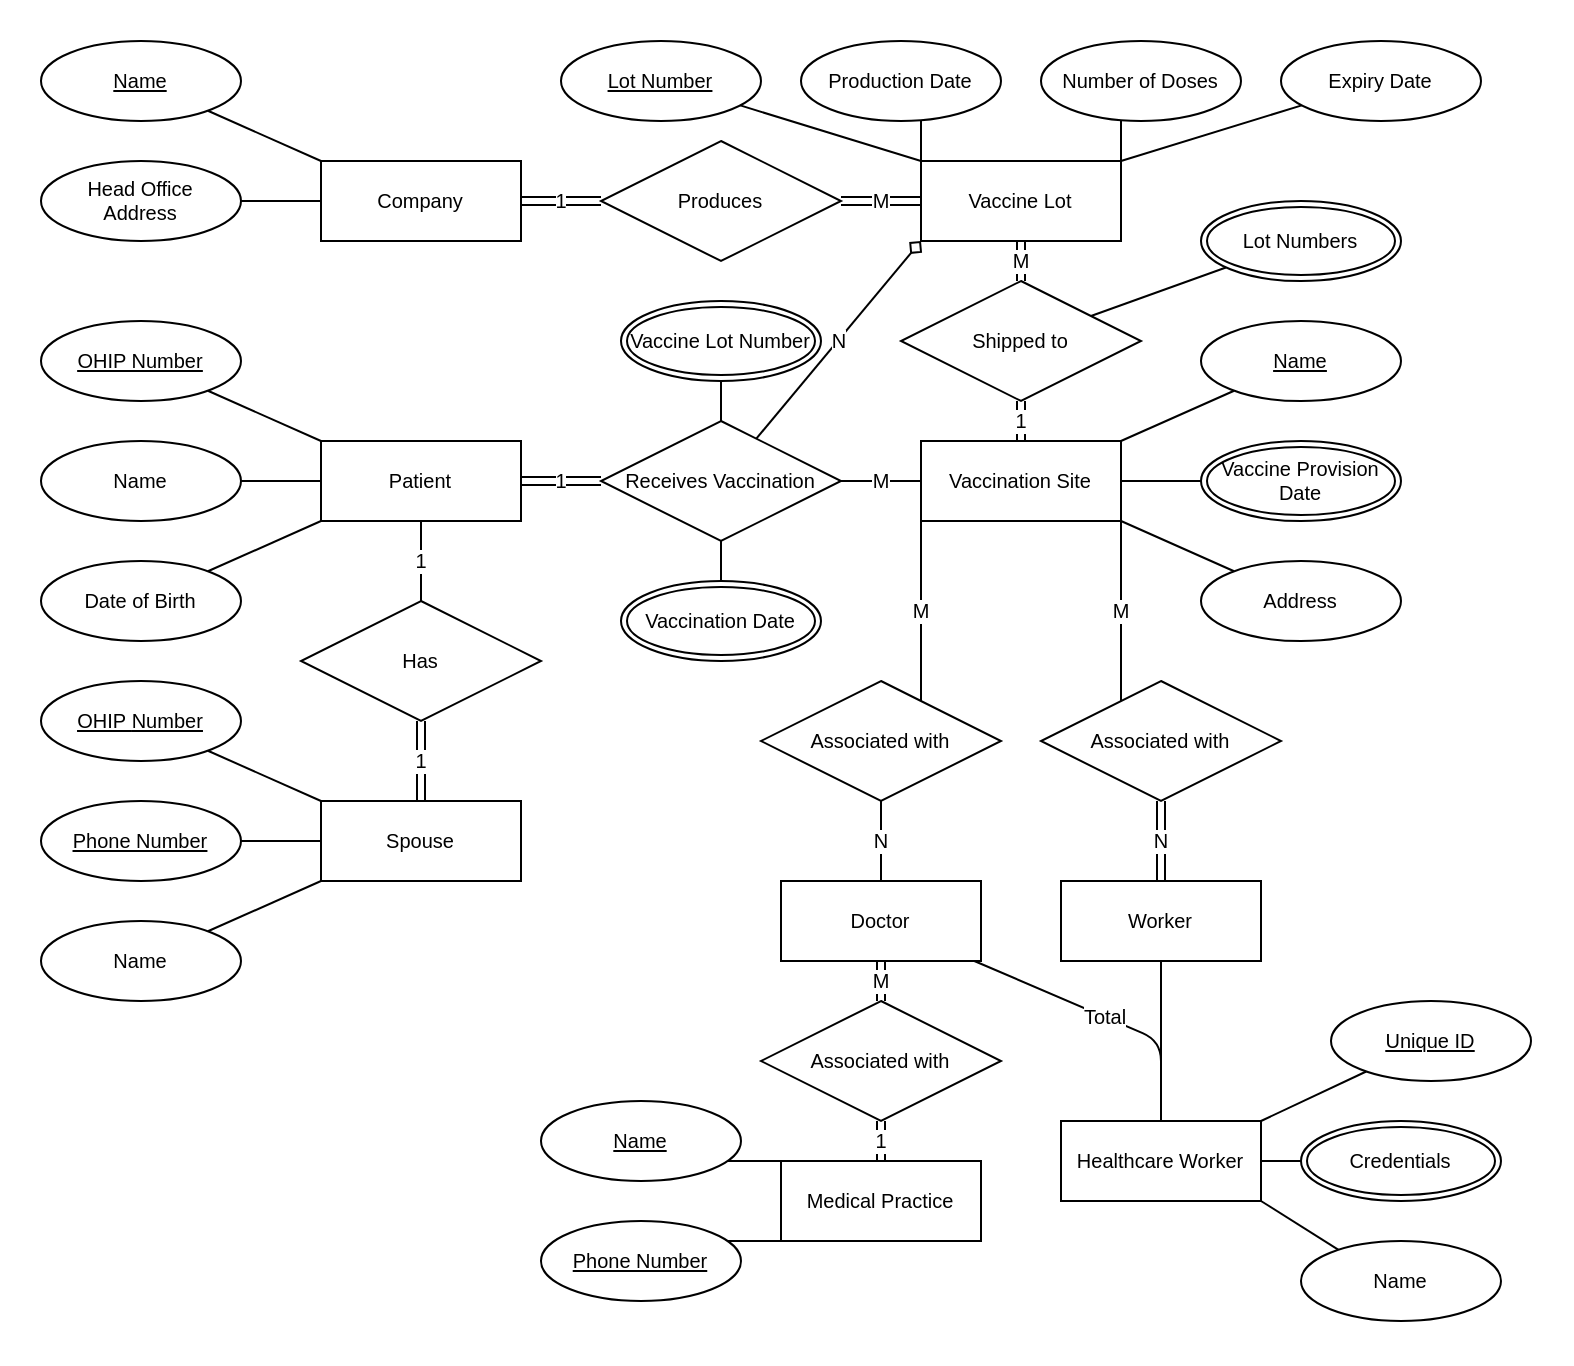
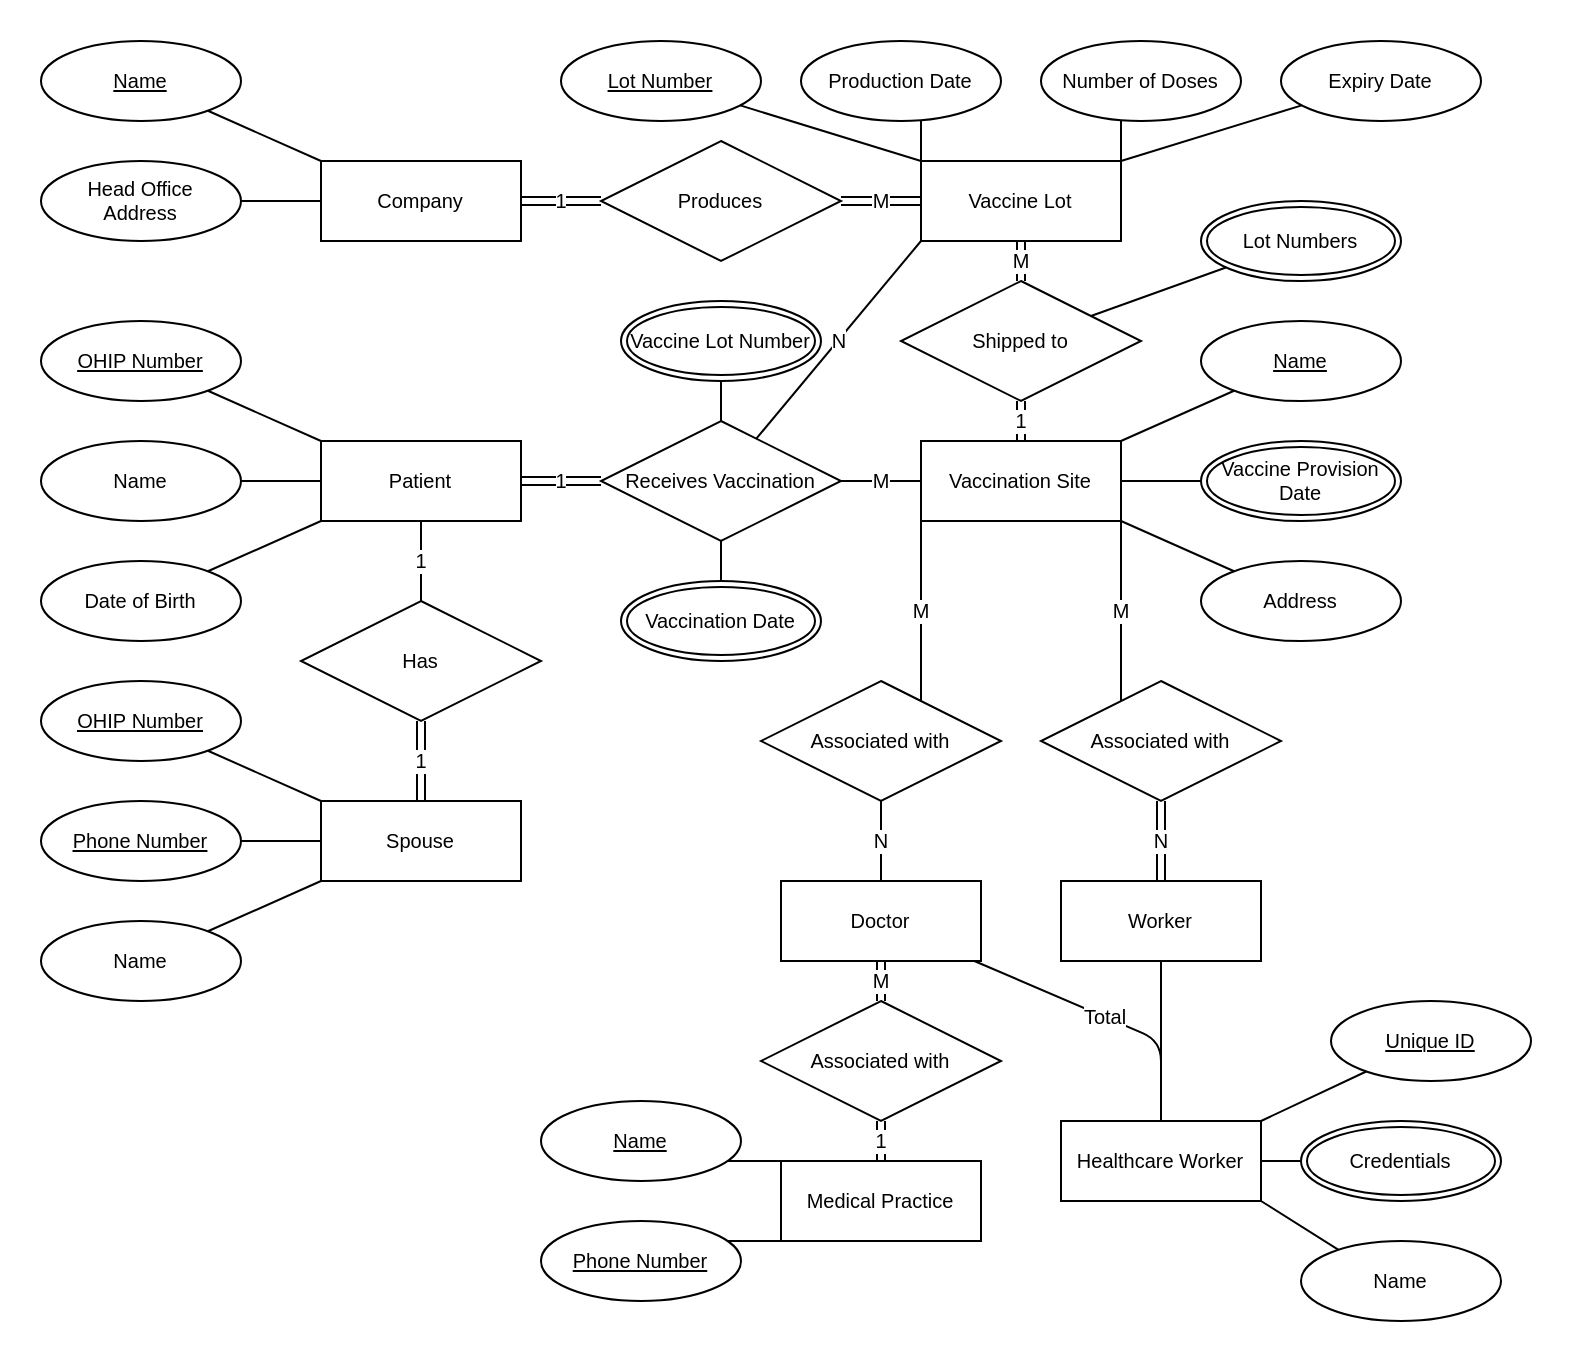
edge "Receives Vaccination" -> "Vaccine Lot": arrowhead diamond -> none
